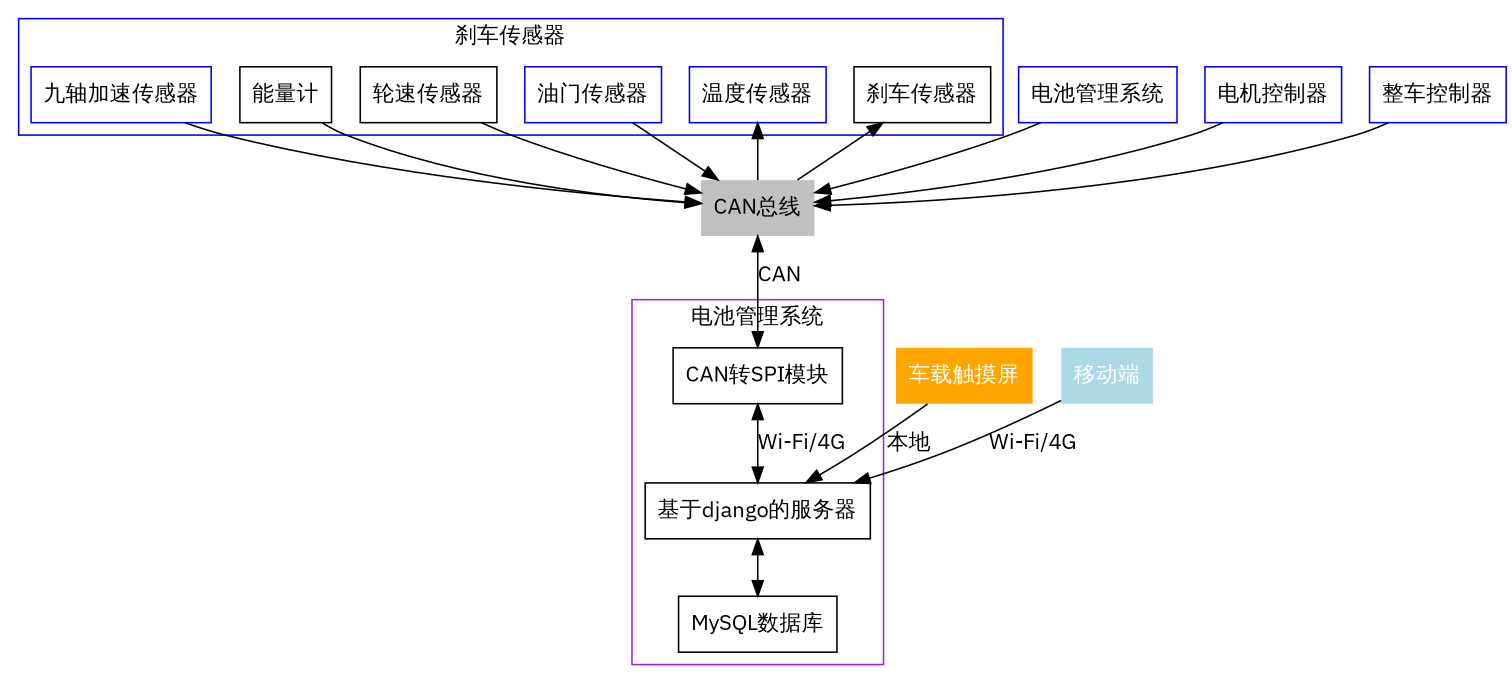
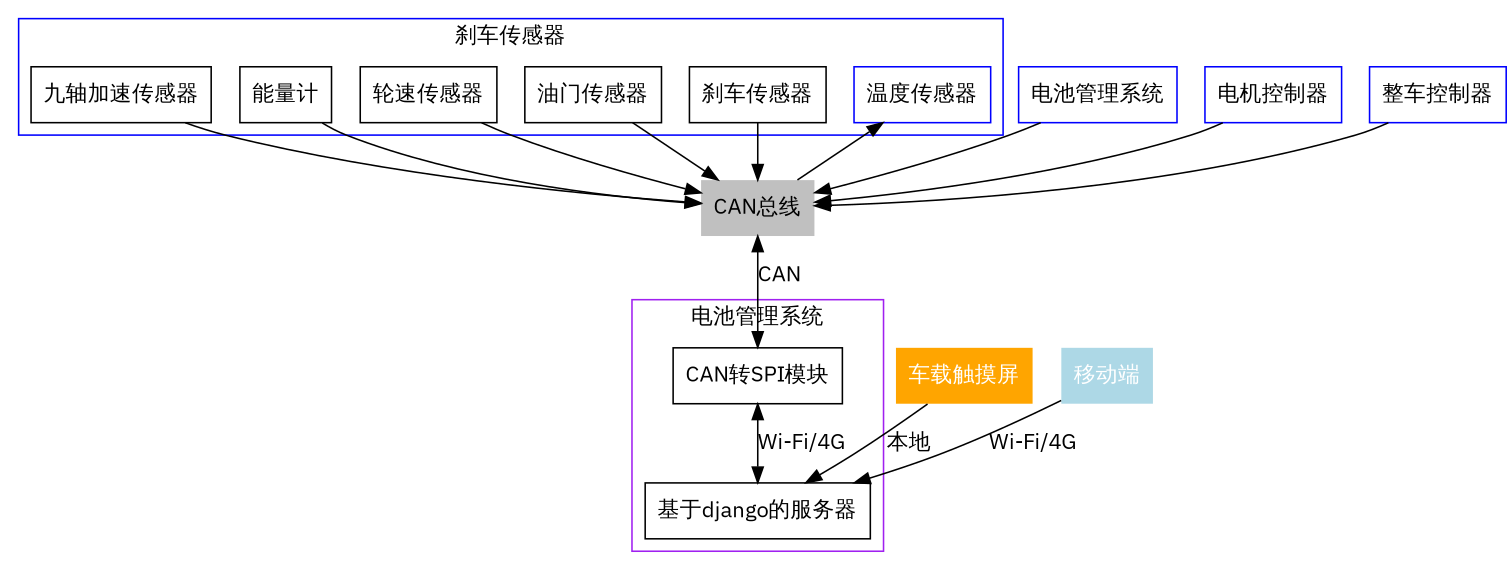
node "九轴加速传感器": color blue -> black
node "油门传感器": color blue -> black
edge "CAN总线" -> "刹车传感器": reversed
node "MySQL数据库": removed
